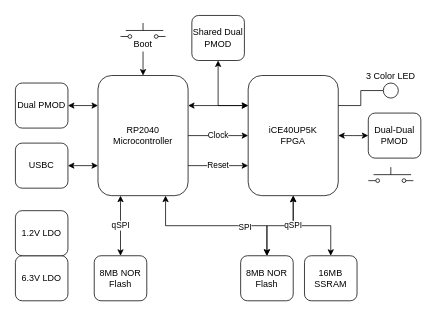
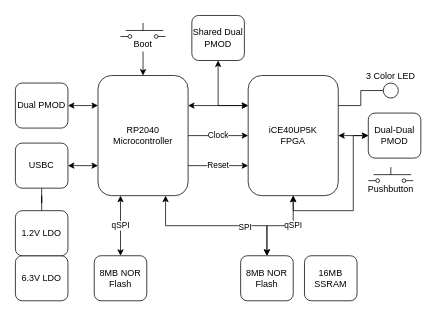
node "Pushbutton": added
edge "USBC" -- "1.2V LDO": added
edge "iCE40UP5K FPGA" -- "16MB SSRAM": now "iCE40UP5K FPGA" -- "Dual-Dual PMOD"
